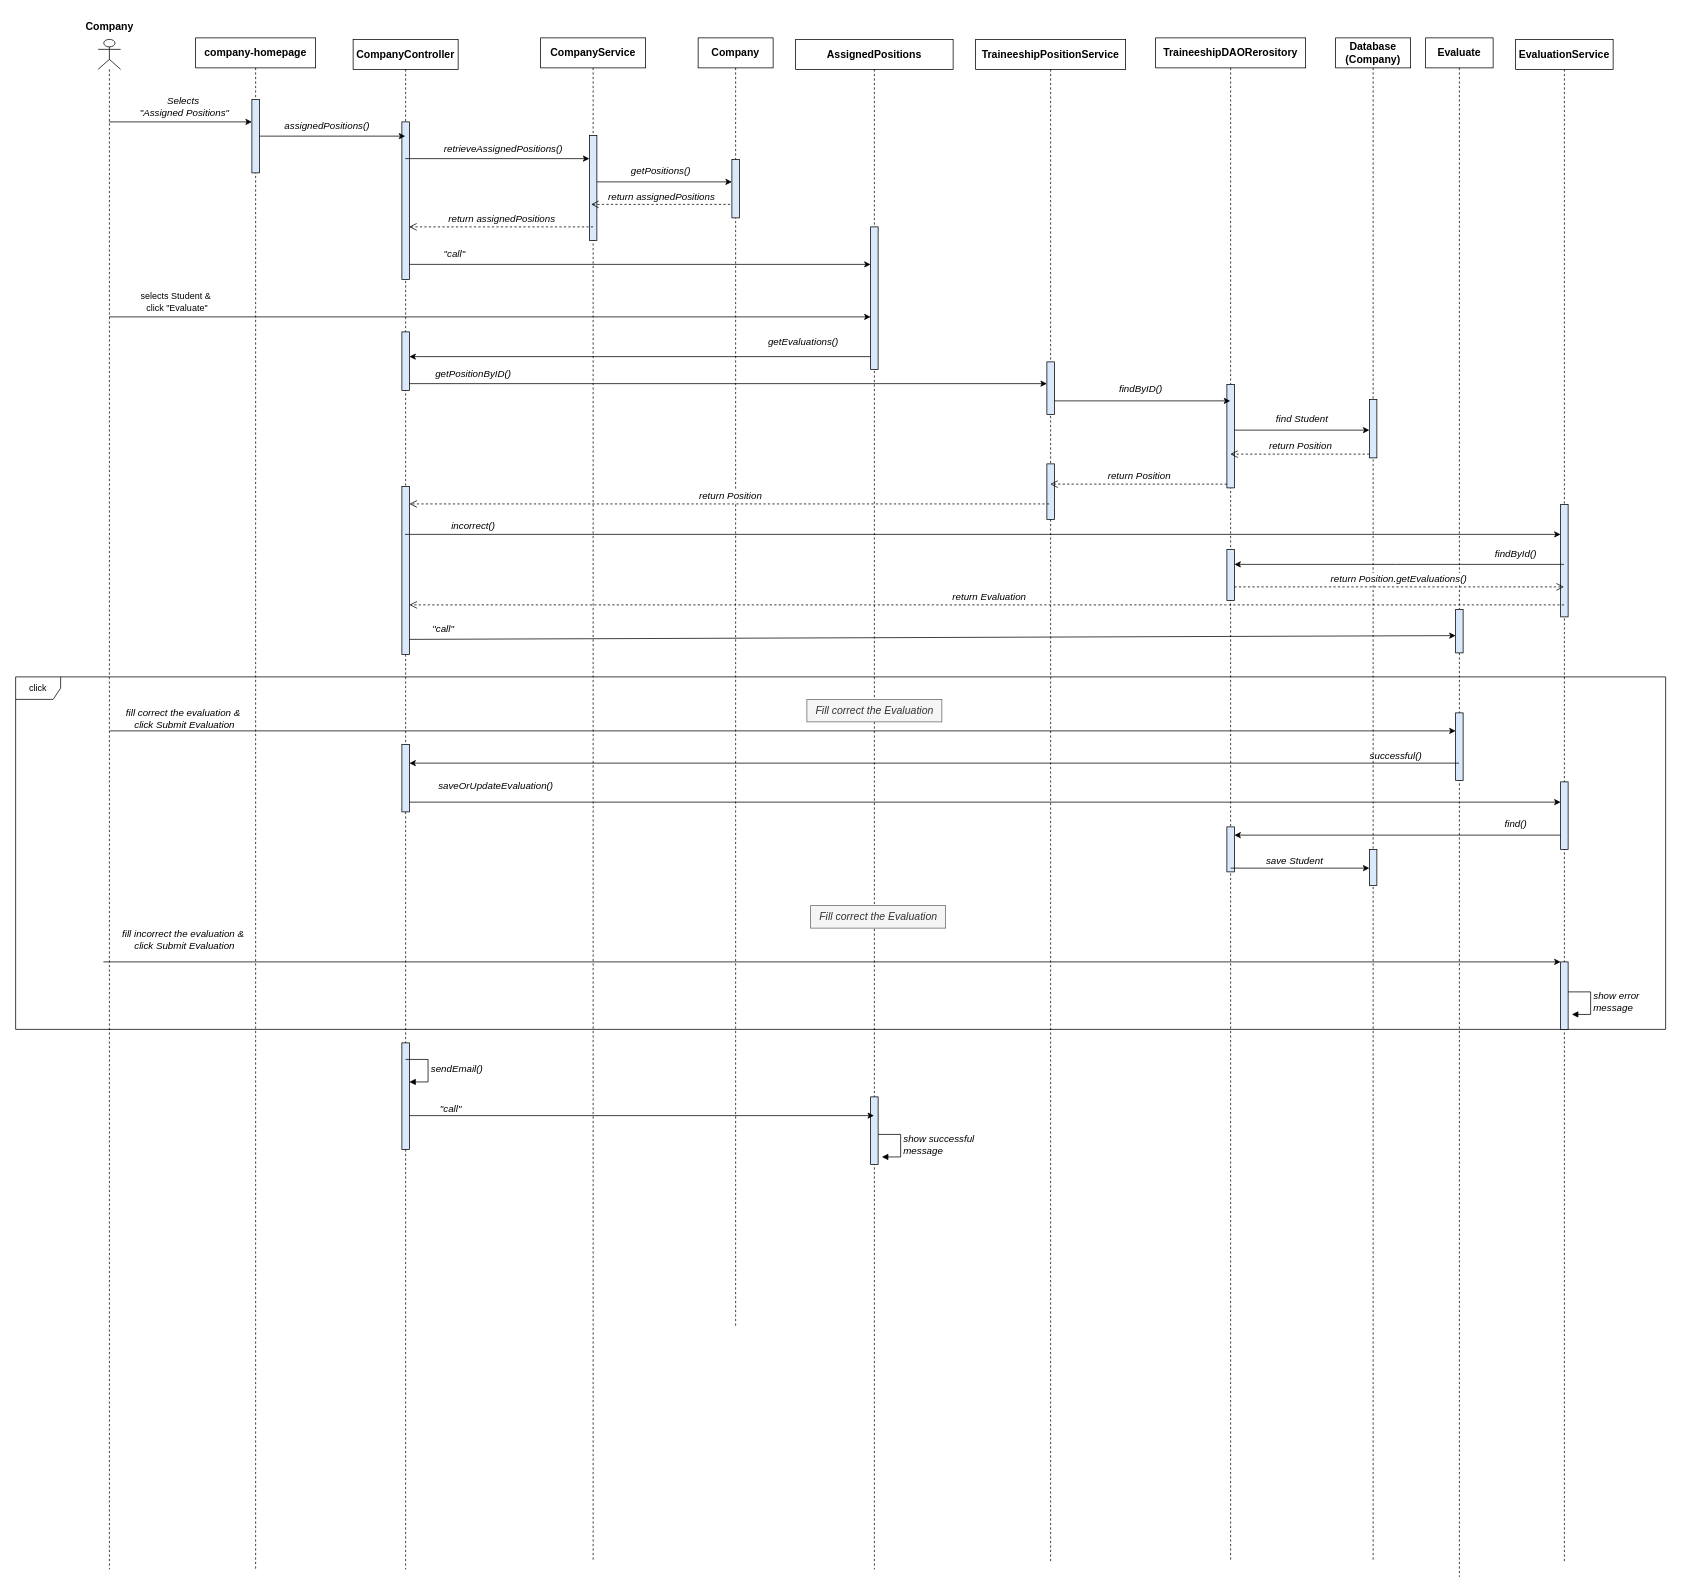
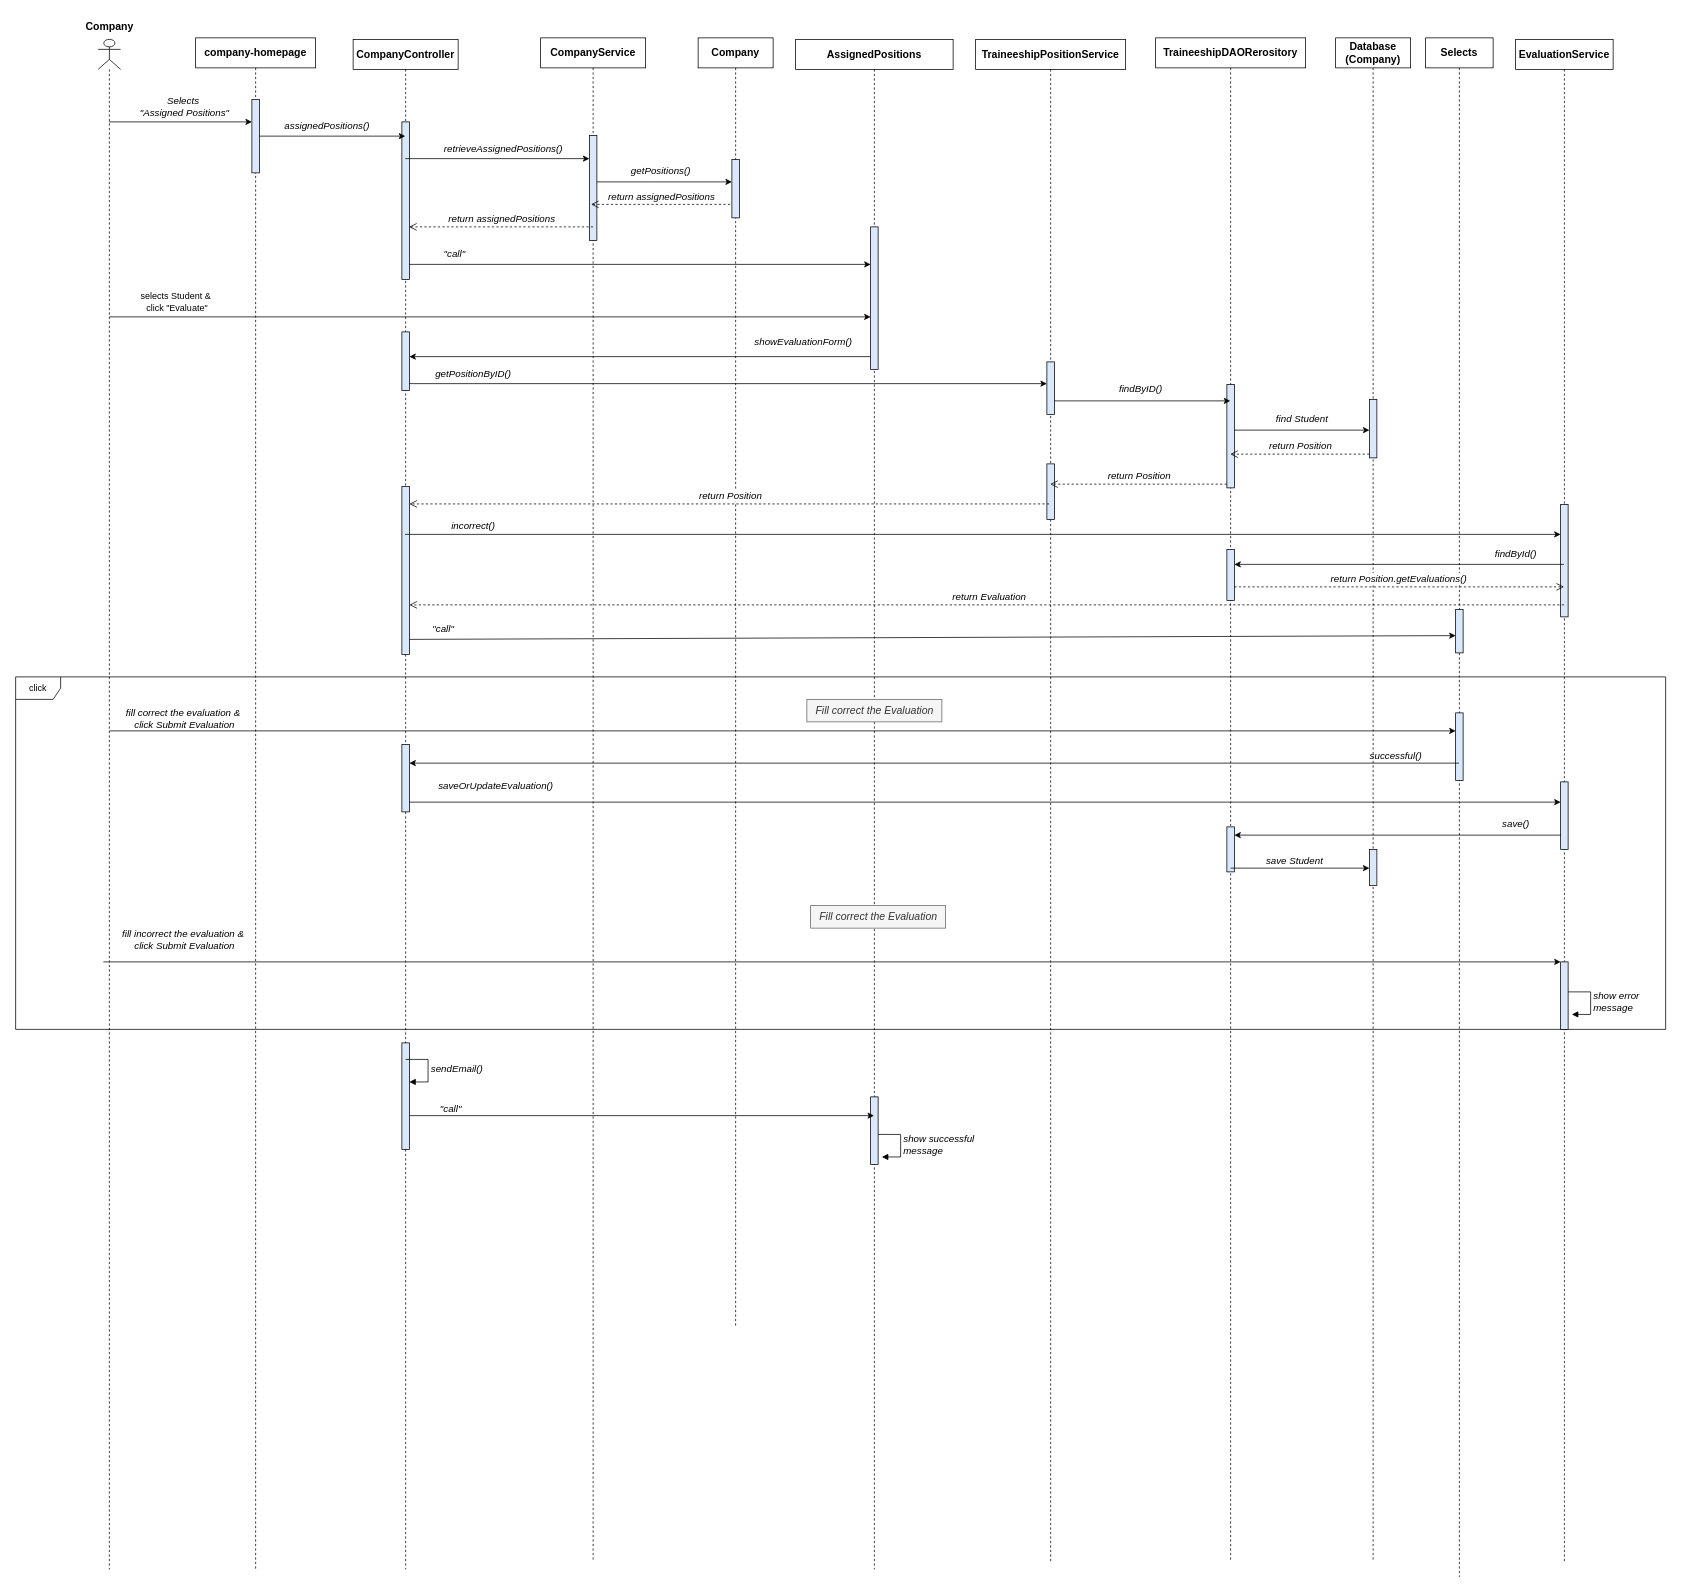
node "Evaluate": label "Evaluate" -> "Selects"
node "getEvaluations()": label "getEvaluations()" -> "showEvaluationForm()"
node "find()": label "find()" -> "save()"
